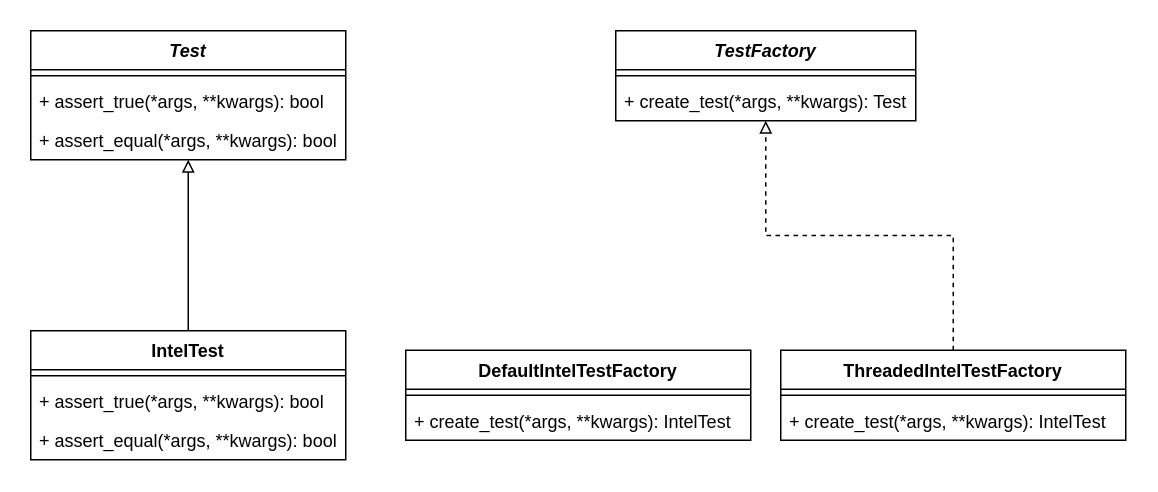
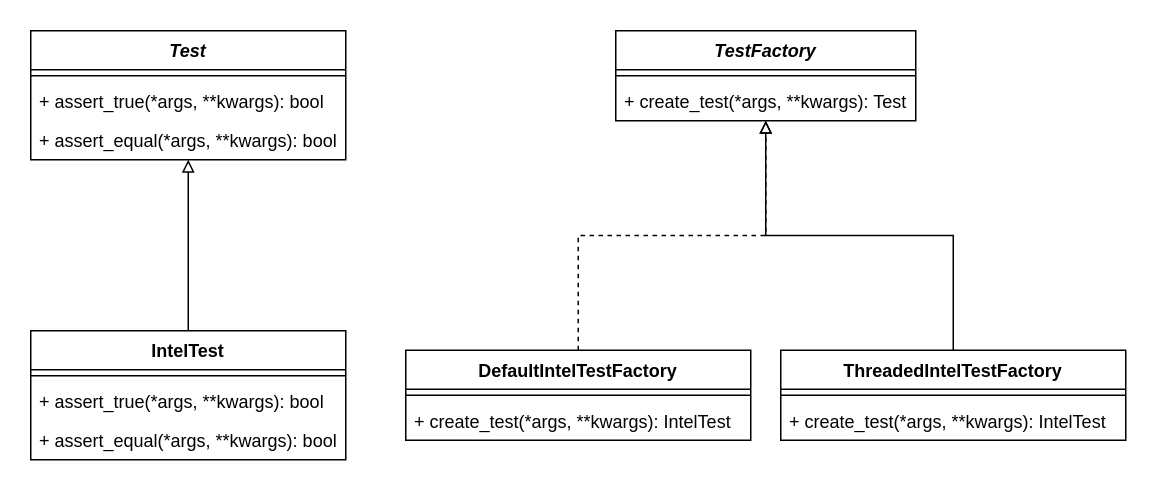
edge "DefaultIntelTestFactory" -> "TestFactory": added
edge "ThreadedIntelTestFactory" -> "TestFactory": style dashed -> solid
